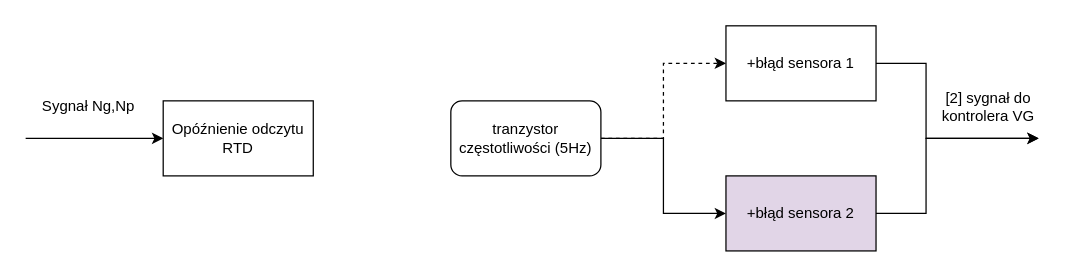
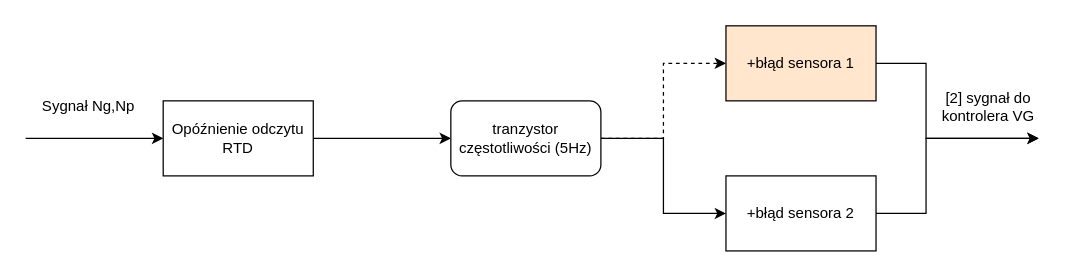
node "+błąd sensora 1": fillcolor #ffffff -> #ffe6cc
edge "Opóźnienie odczytu RTD" -> "tranzystor częstotliwości (5Hz)": added
node "+błąd sensora 2": fillcolor #e1d5e7 -> #ffffff
